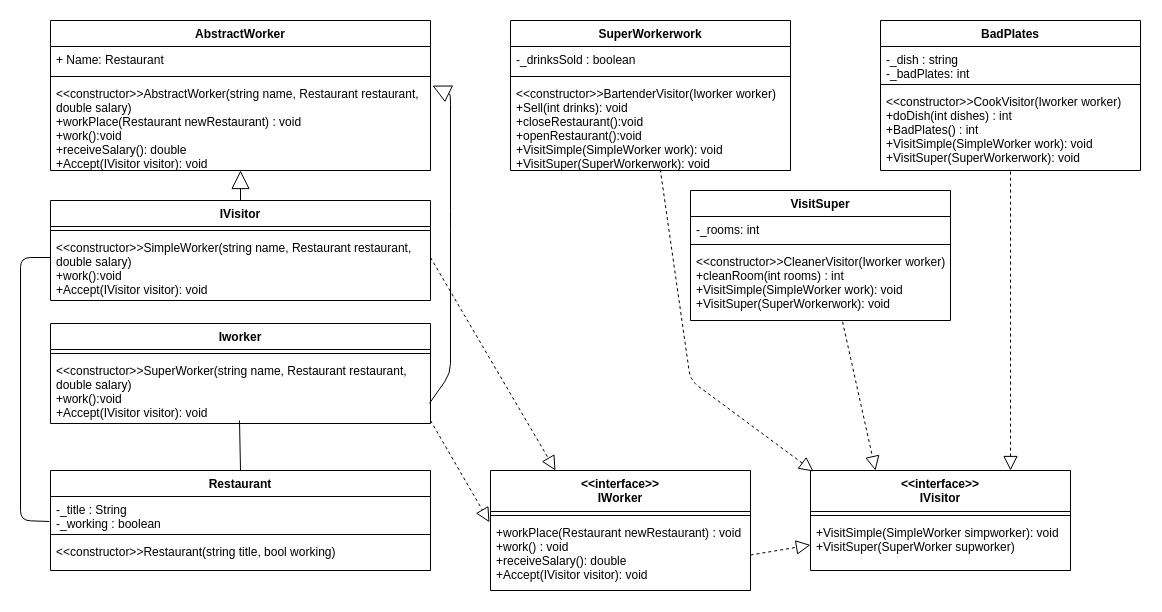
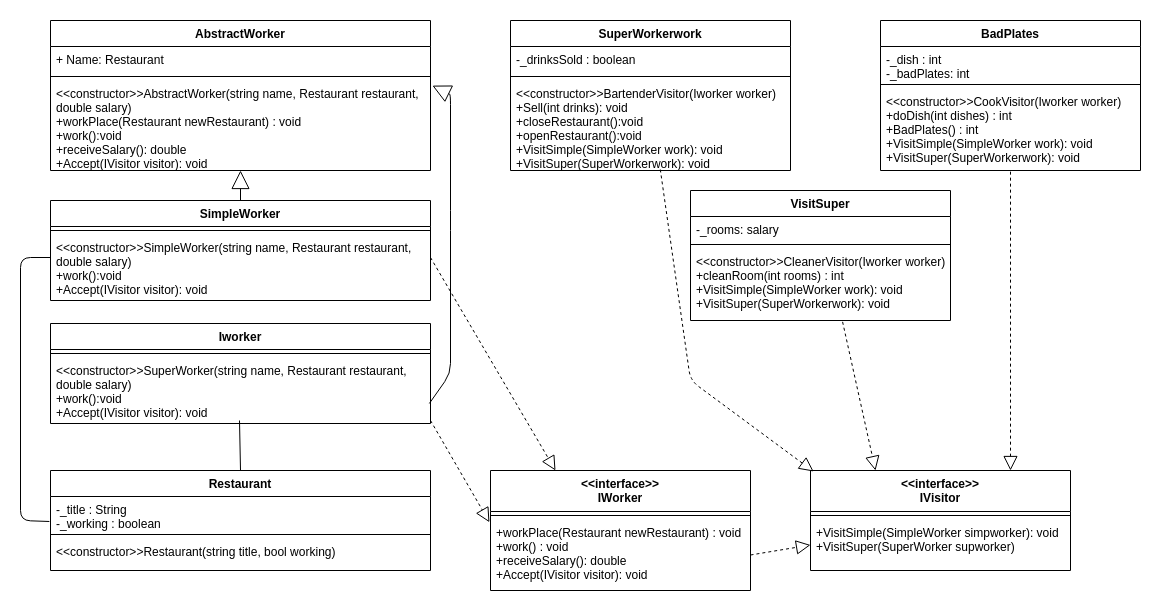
node "-_dish : string -_badPlates: int": label "-_dish : string -_badPlates: int" -> "-_dish : int -_badPlates: int"
node "IVisitor": label "IVisitor" -> "SimpleWorker"
node "-_rooms: int": label "-_rooms: int" -> "-_rooms: salary"
